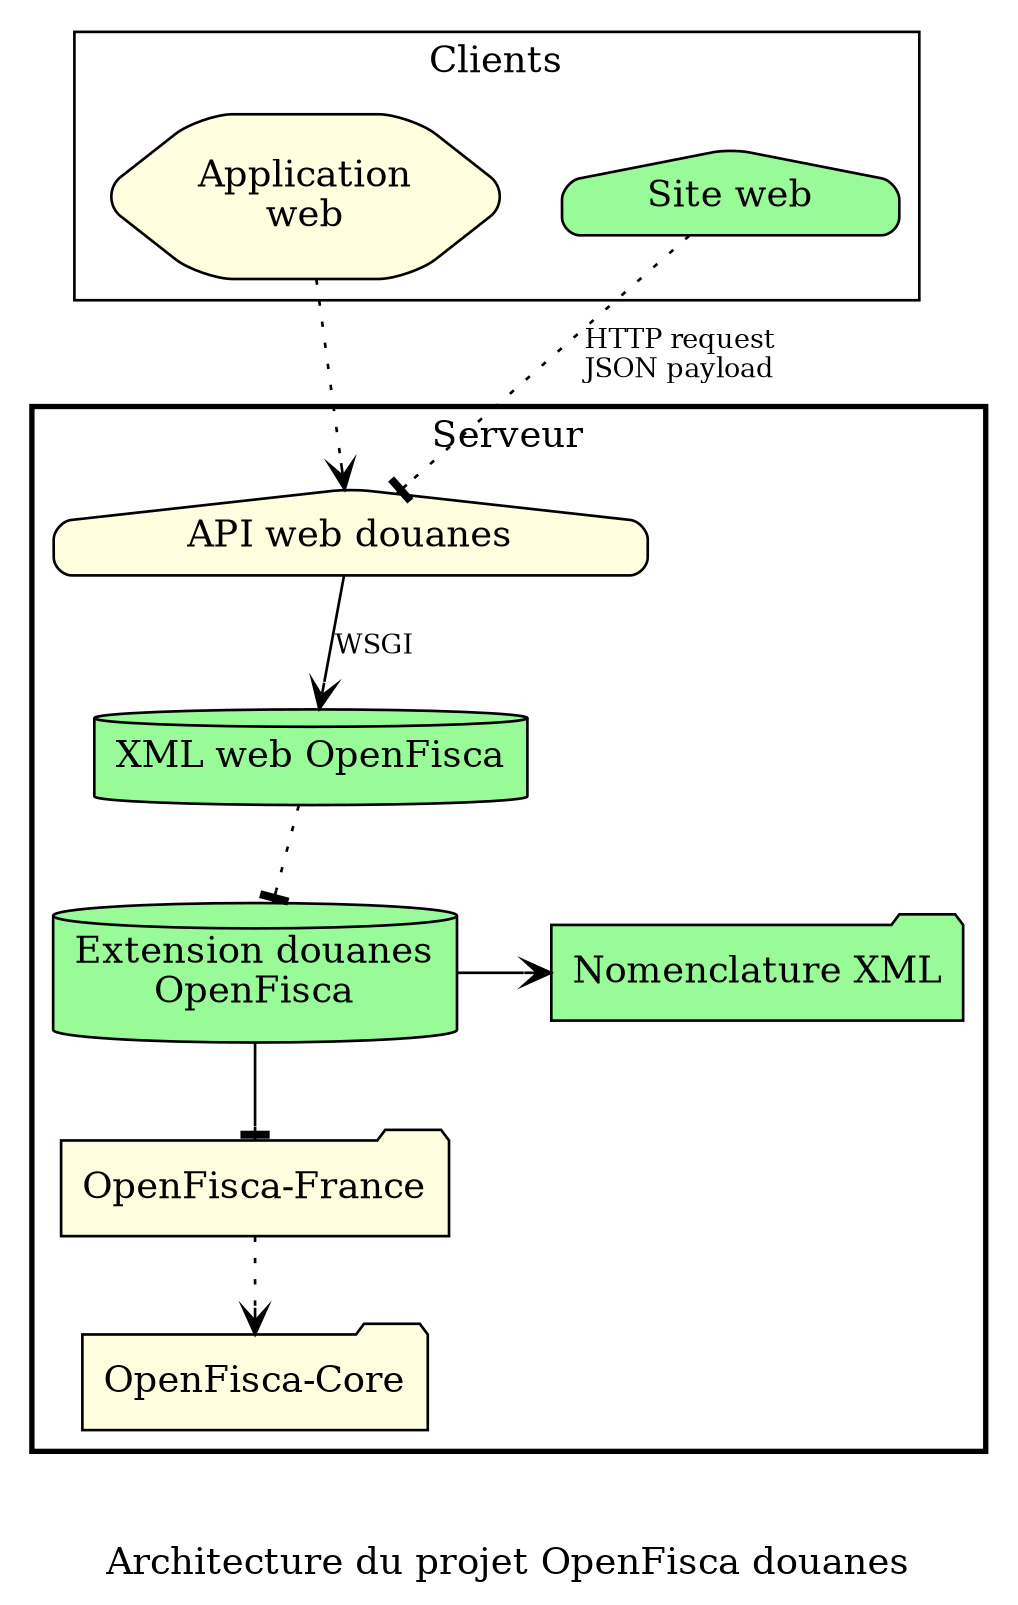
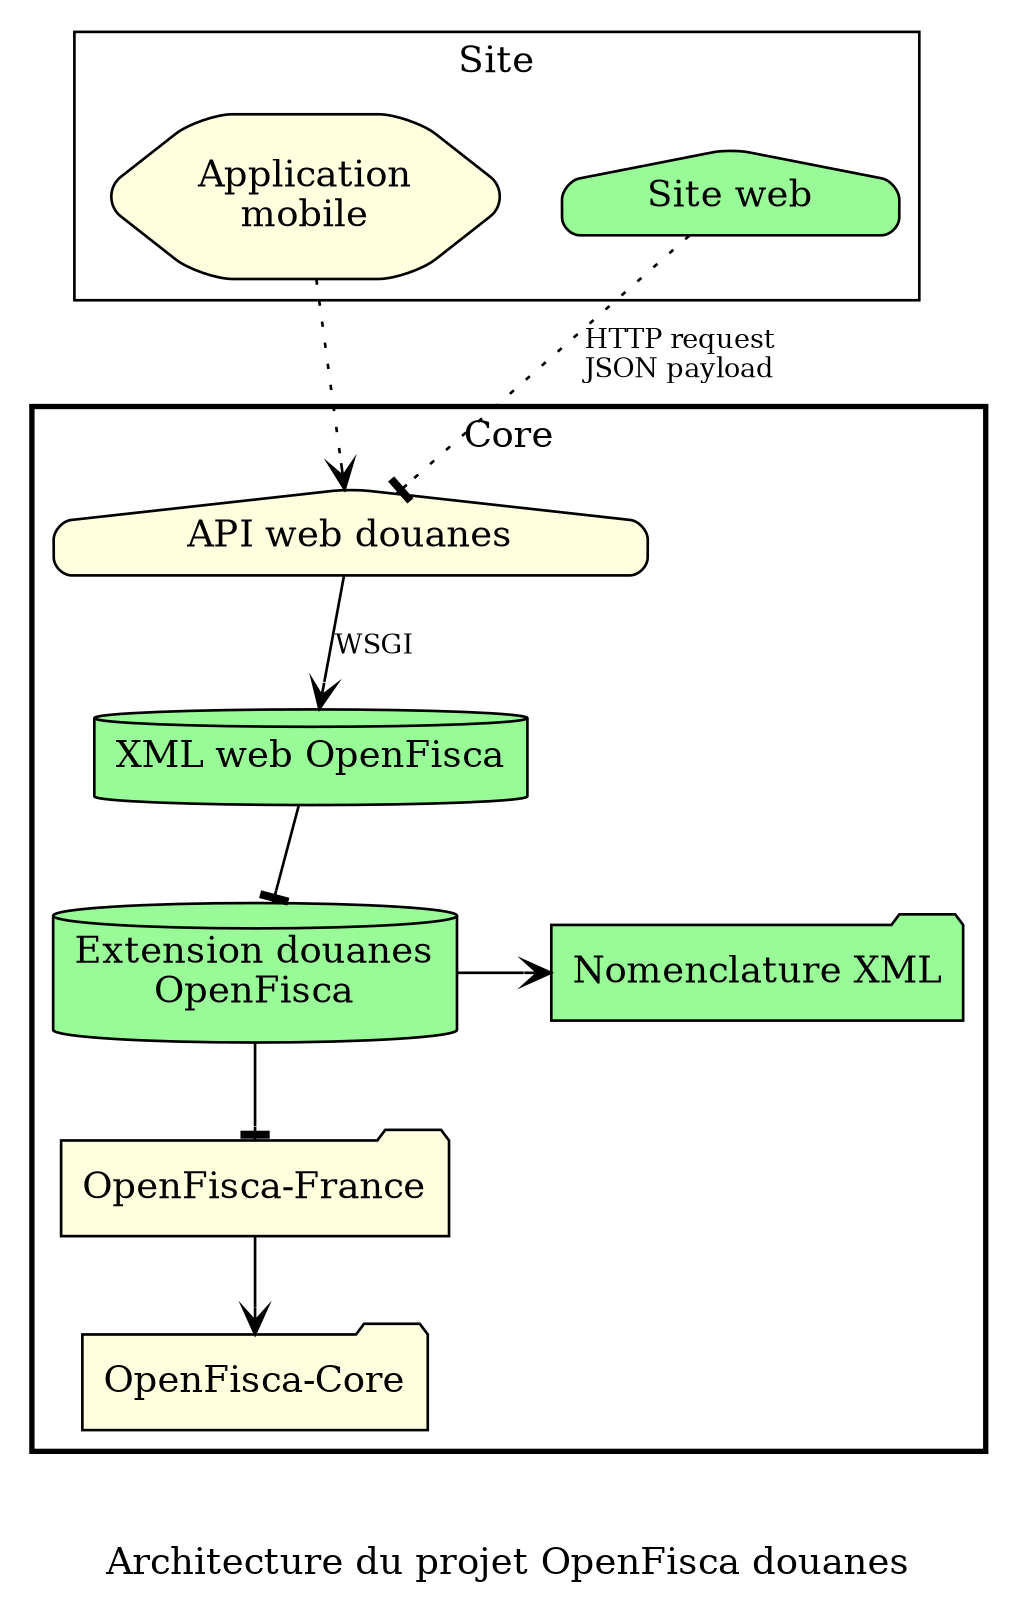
cluster "Clients": label "Clients" -> "Site"
node "Application web": label "Application web" -> "Application mobile"
cluster "Serveur": label "Serveur" -> "Core"
edge "XML web OpenFisca" -> "Extension douanes OpenFisca": style dotted -> solid
edge "OpenFisca-France" -> "OpenFisca-Core": style dotted -> solid
